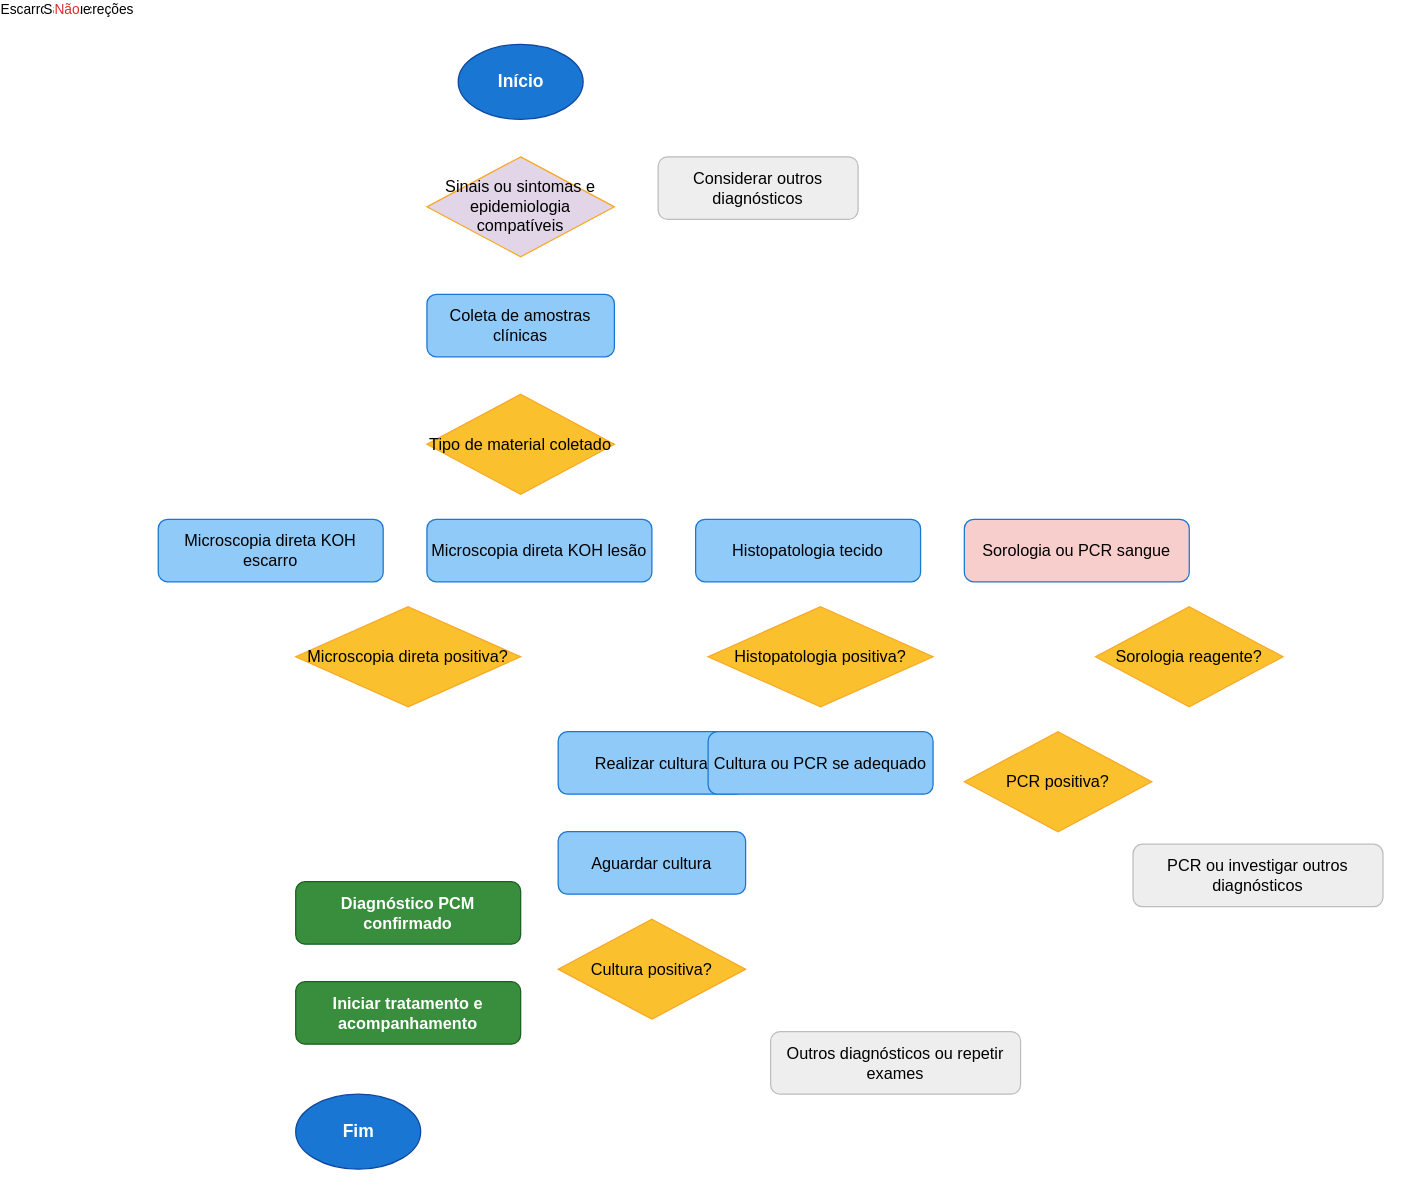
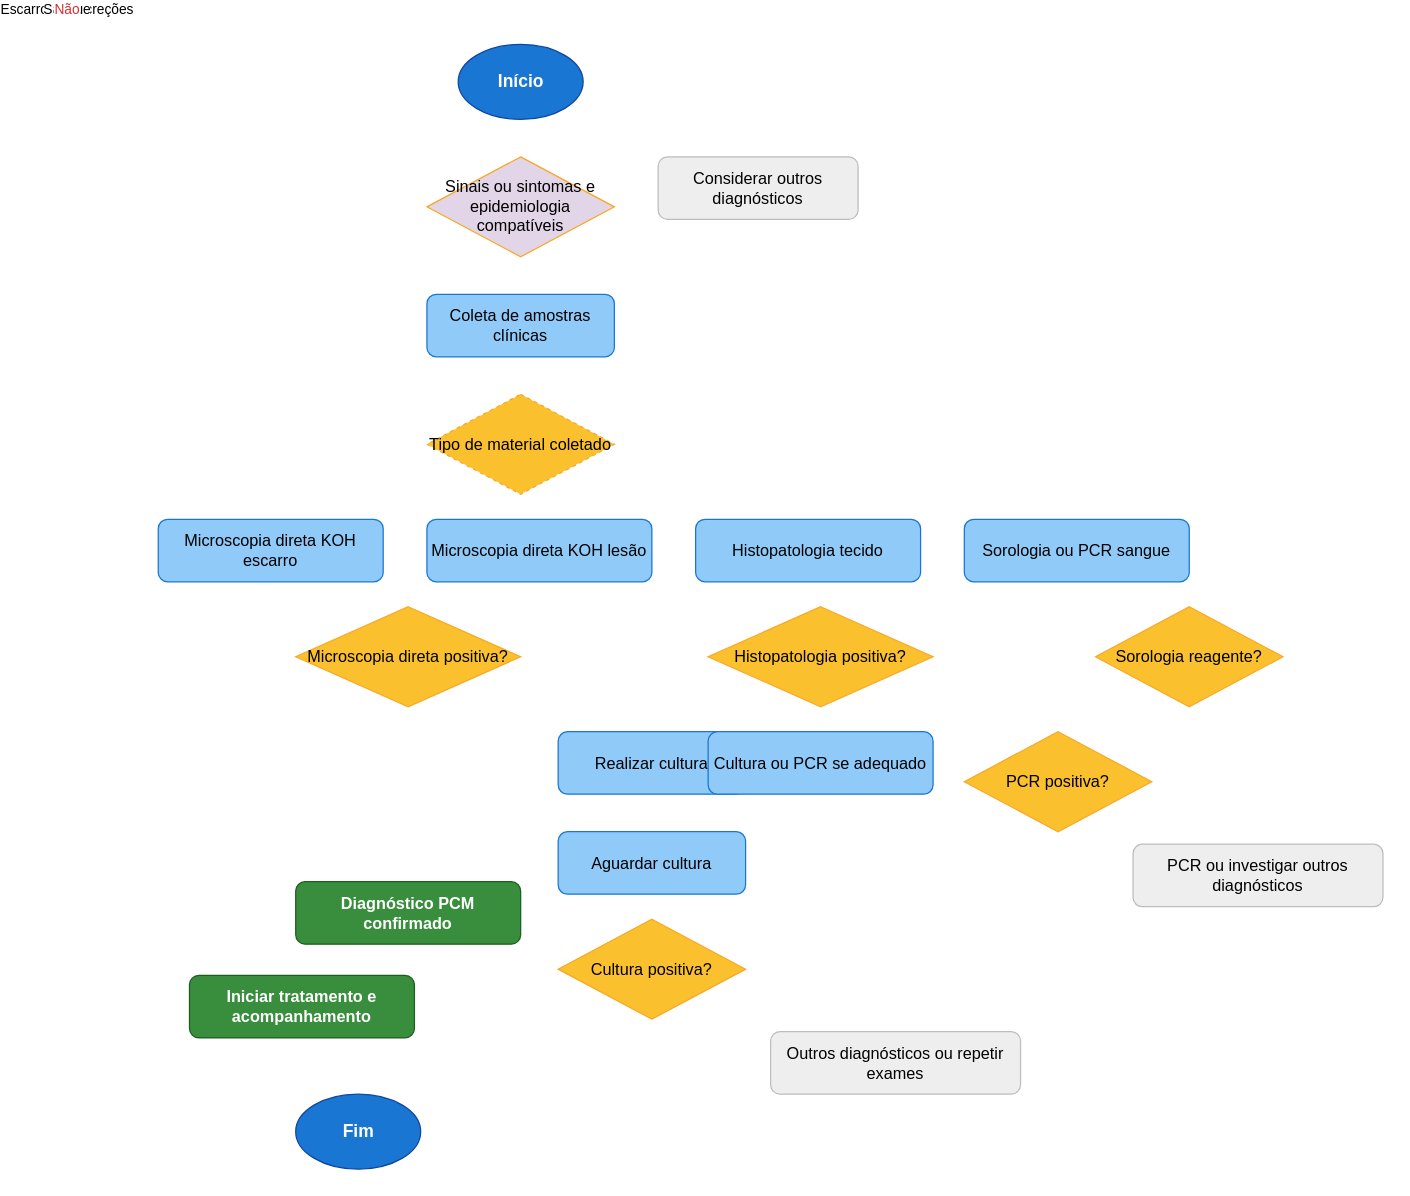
node "Tipo de material coletado": style solid -> dashed
node "Sorologia ou PCR sangue": fillcolor #f8cecc -> #90caf9
node "Iniciar tratamento e acompanhamento": moved (408, 1013) -> (302, 1007)
